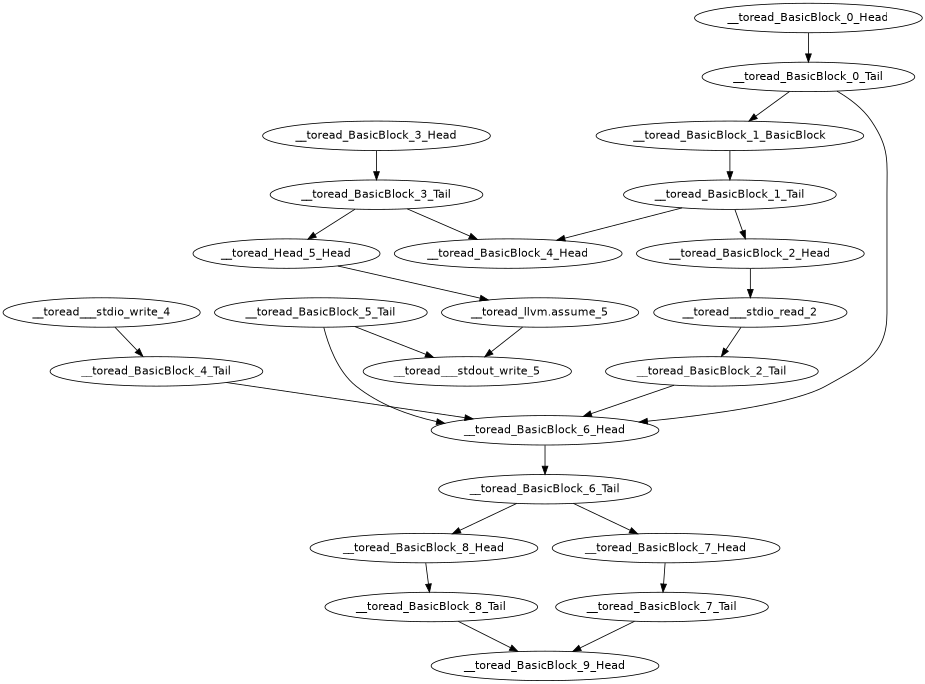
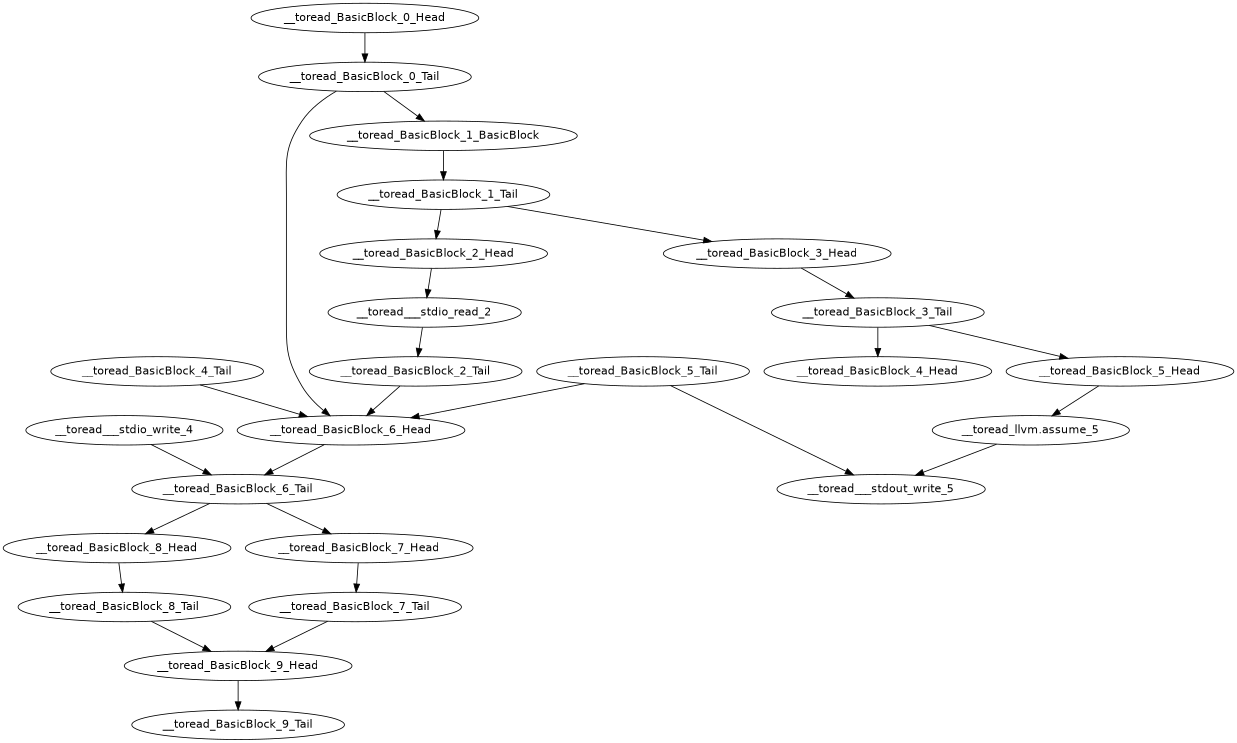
edge "__toread_BasicBlock_1_Tail" -> "__toread_BasicBlock_4_Head": now "__toread_BasicBlock_1_Tail" -> "__toread_BasicBlock_3_Head"
node "__toread_Head_5_Head": label "__toread_Head_5_Head" -> "__toread_BasicBlock_5_Head"
edge "__toread___stdio_write_4" -> "__toread_BasicBlock_4_Tail": now "__toread___stdio_write_4" -> "__toread_BasicBlock_6_Tail"
node "__toread_BasicBlock_9_Tail": added
